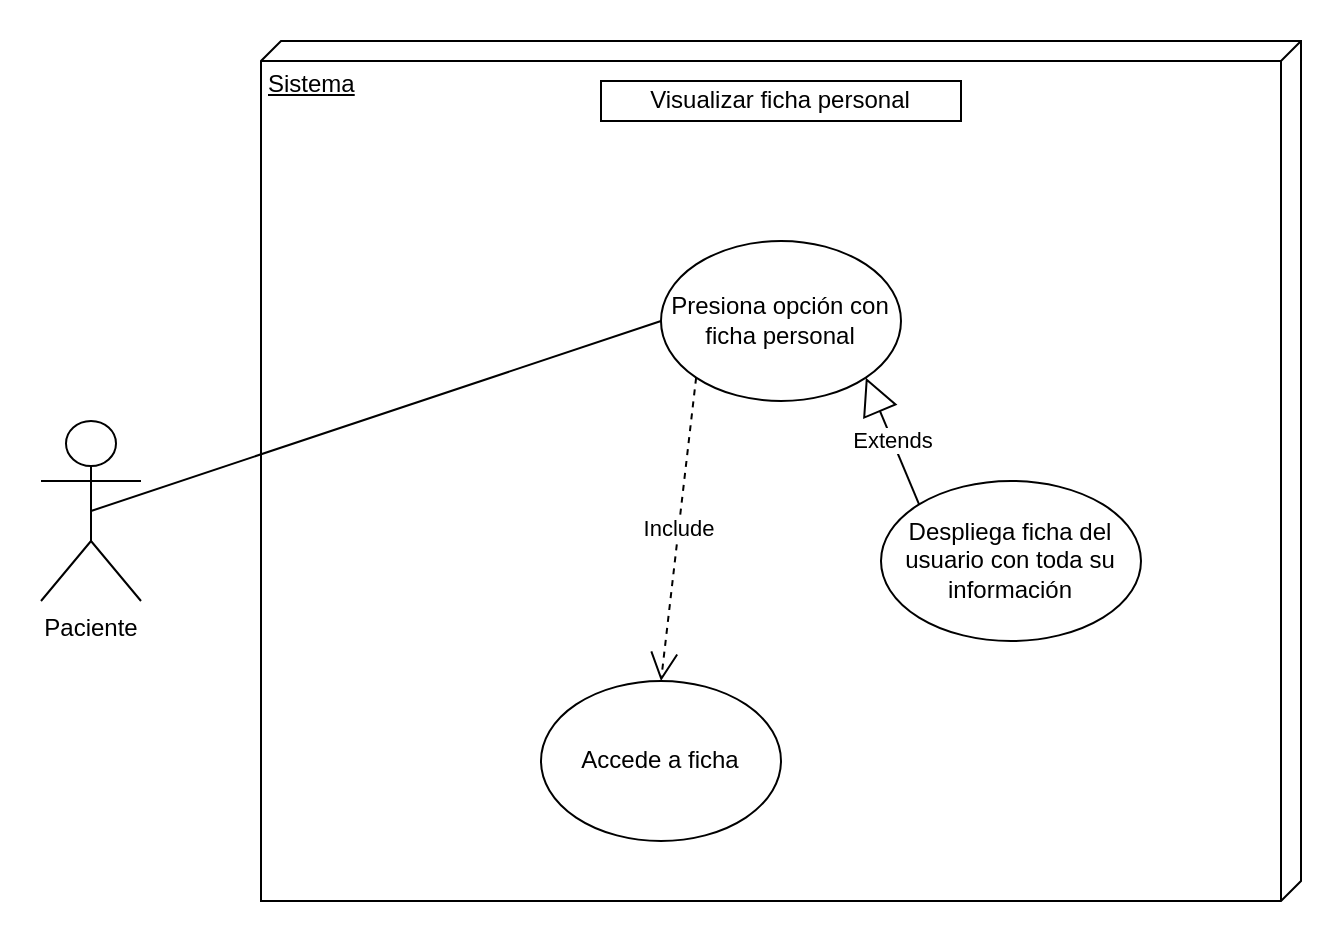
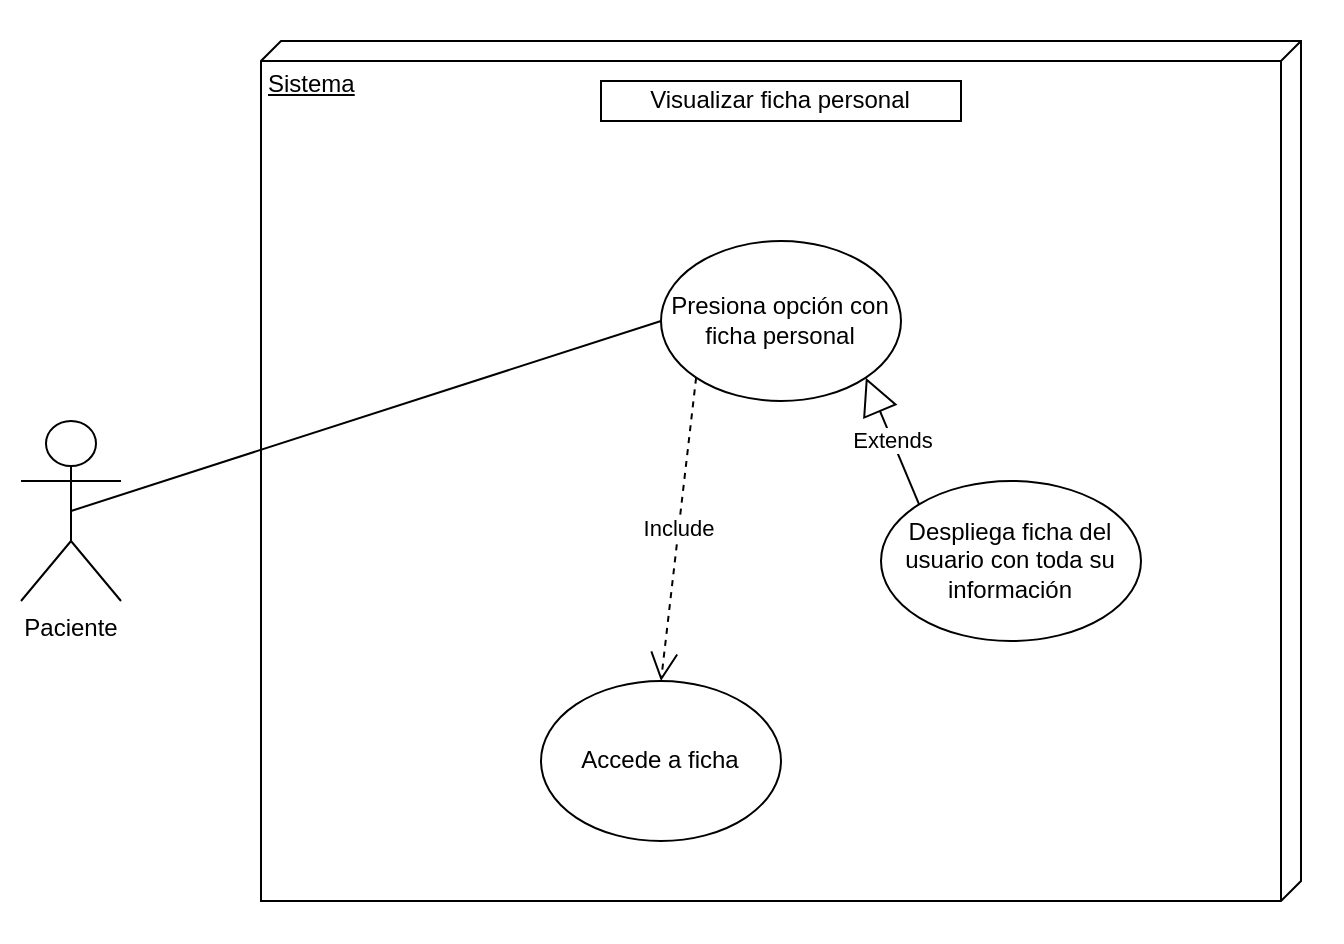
node "Paciente": moved (91, 511) -> (71, 511)
